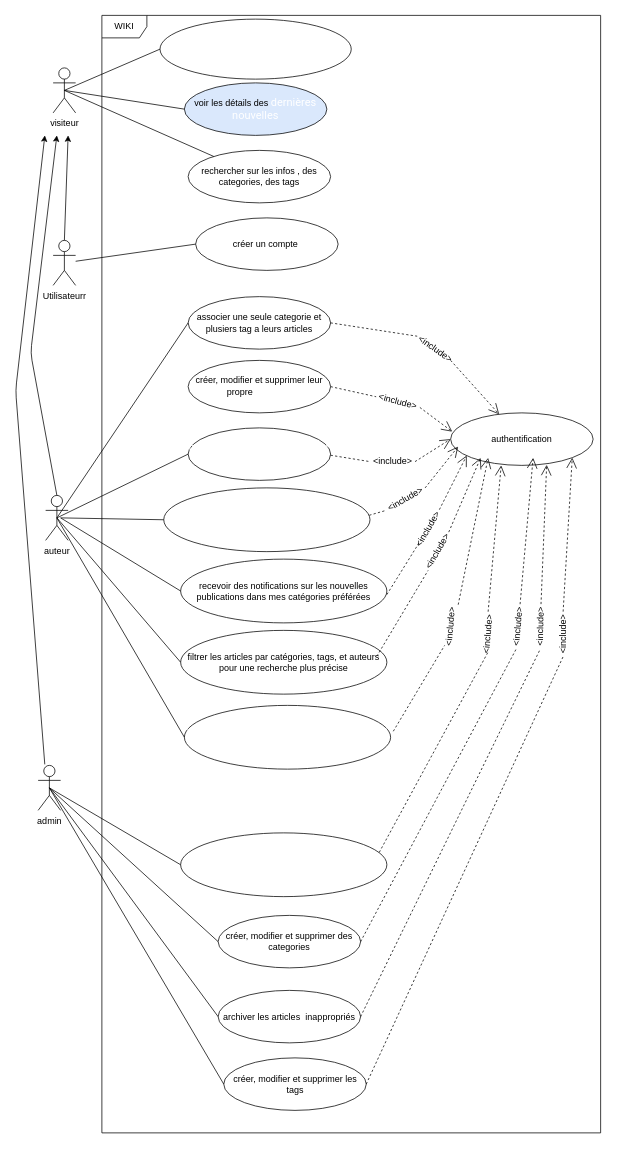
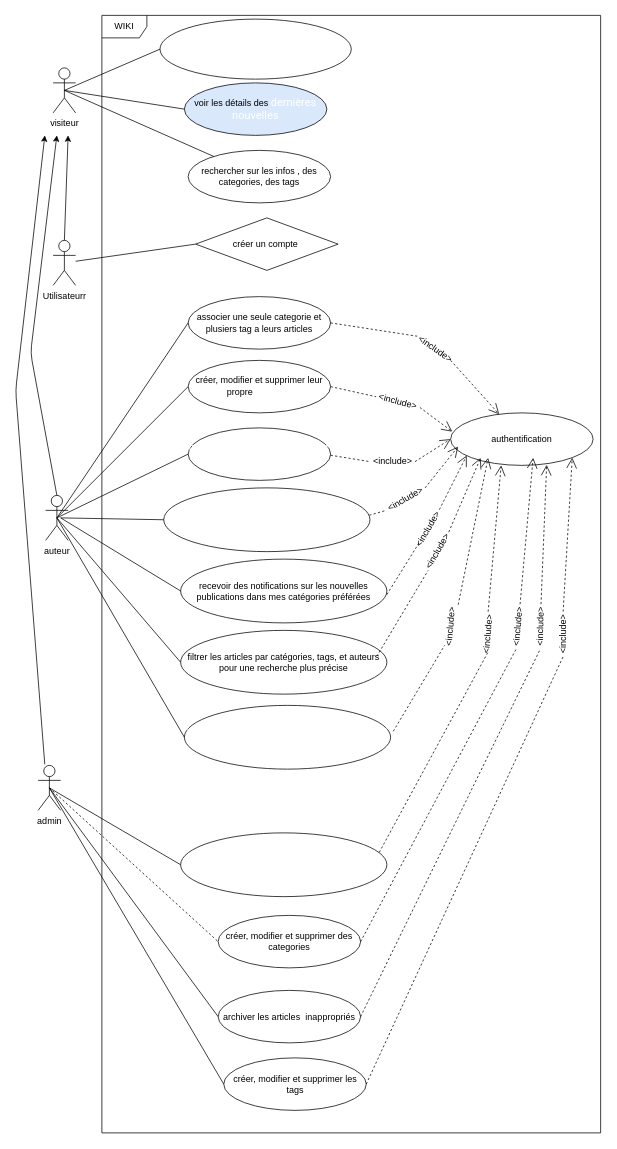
node "créer un compte": shape ellipse -> diamond
edge "créer, modifier et supprimer leur propre articles" -- "auteur": added
edge "admin" -- "créer, modifier et supprimer des categories": style solid -> dashed
